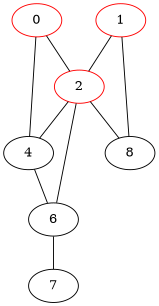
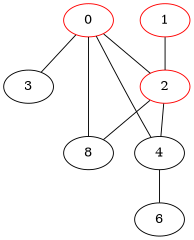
node "3": added
edge "1" -- "8": now "0" -- "8"
edge "2" -- "6": removed
node "7": removed
